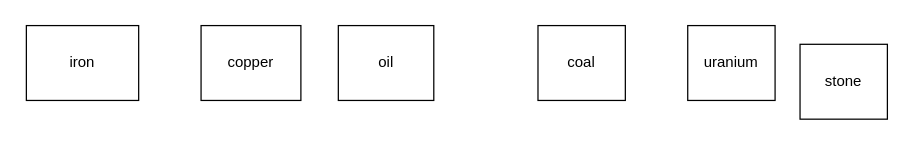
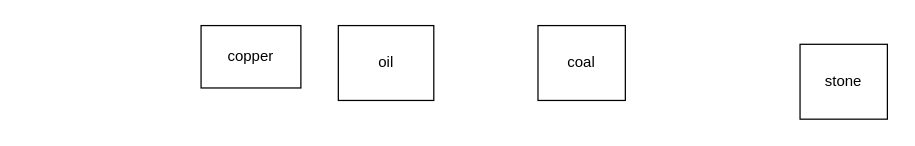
node "iron": removed
node "copper": size 100x75 -> 100x63
node "uranium": removed
